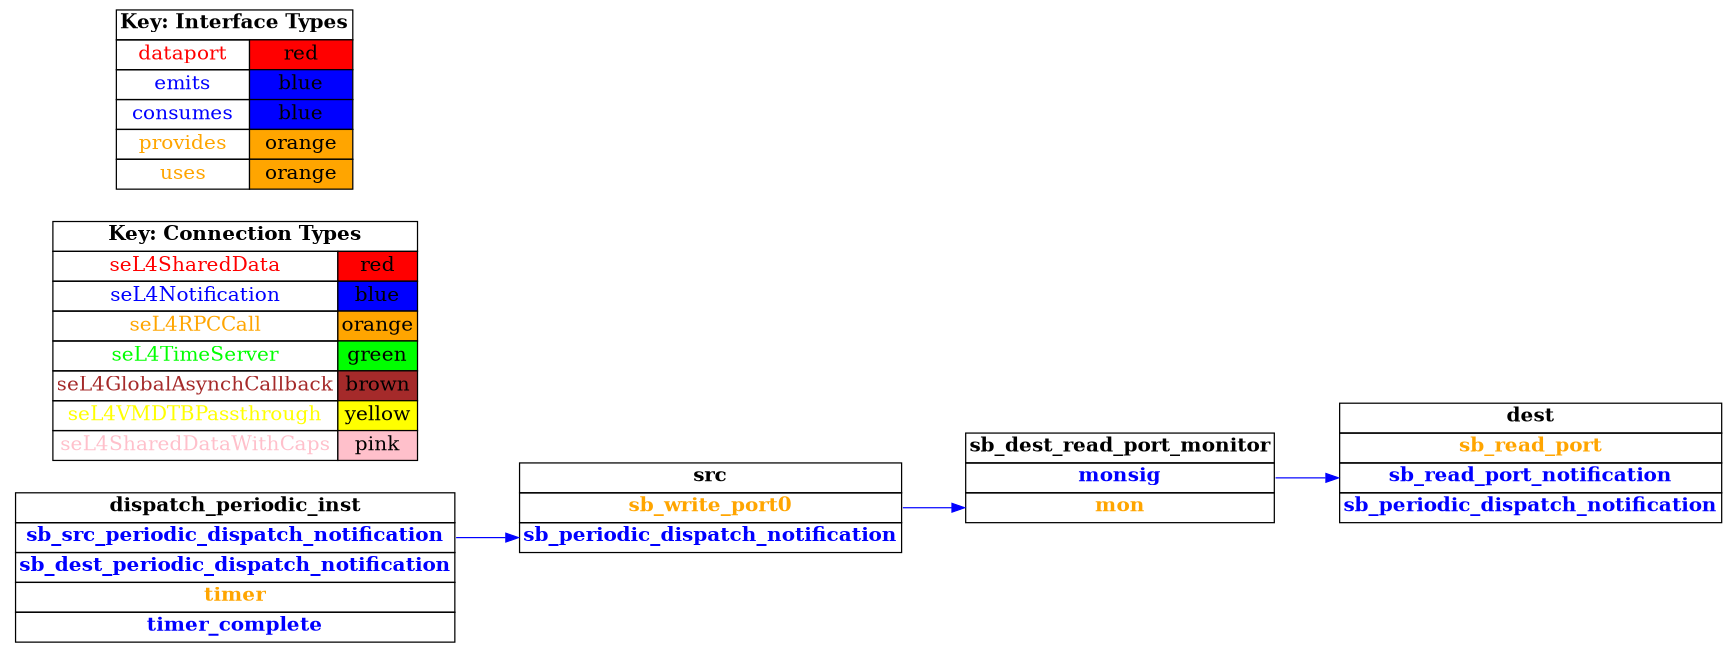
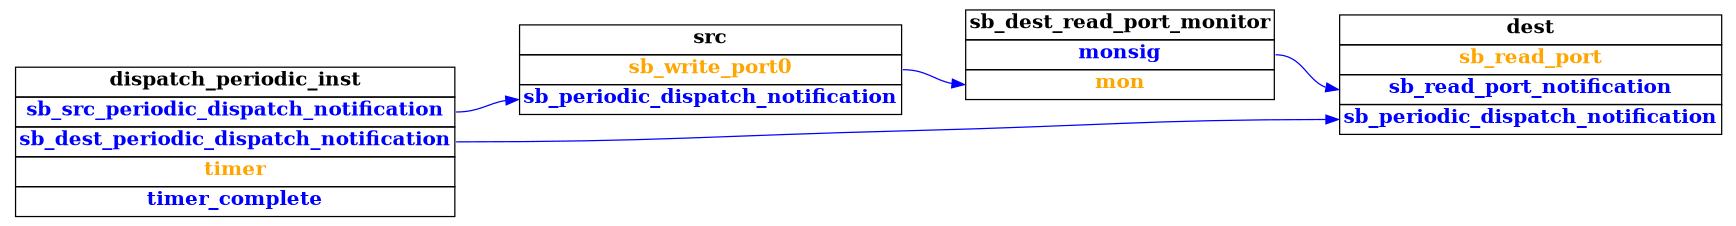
node "Key: Interface Types": removed
edge "dispatch_periodic_inst" -> "dest": added
node "Key: Connection Types": removed
